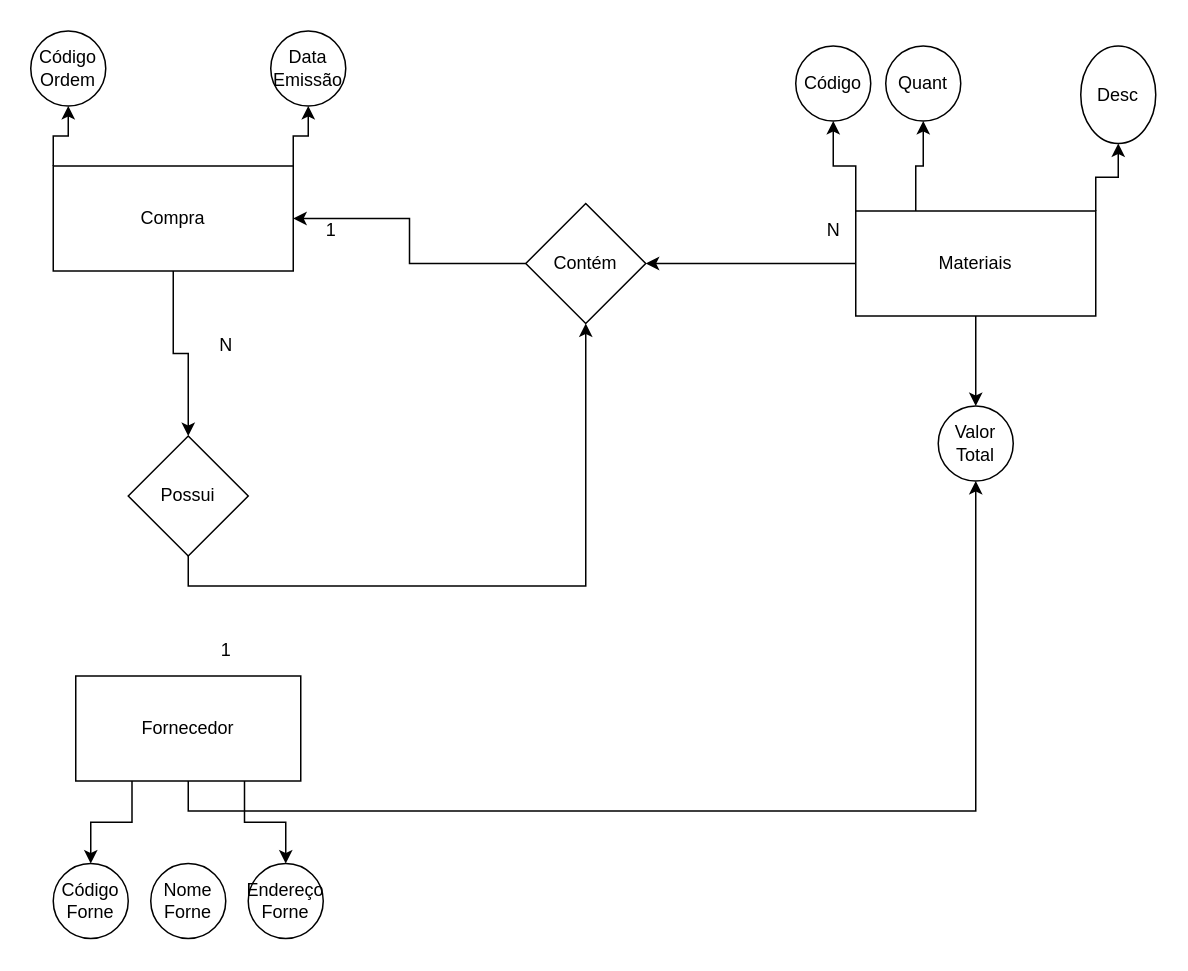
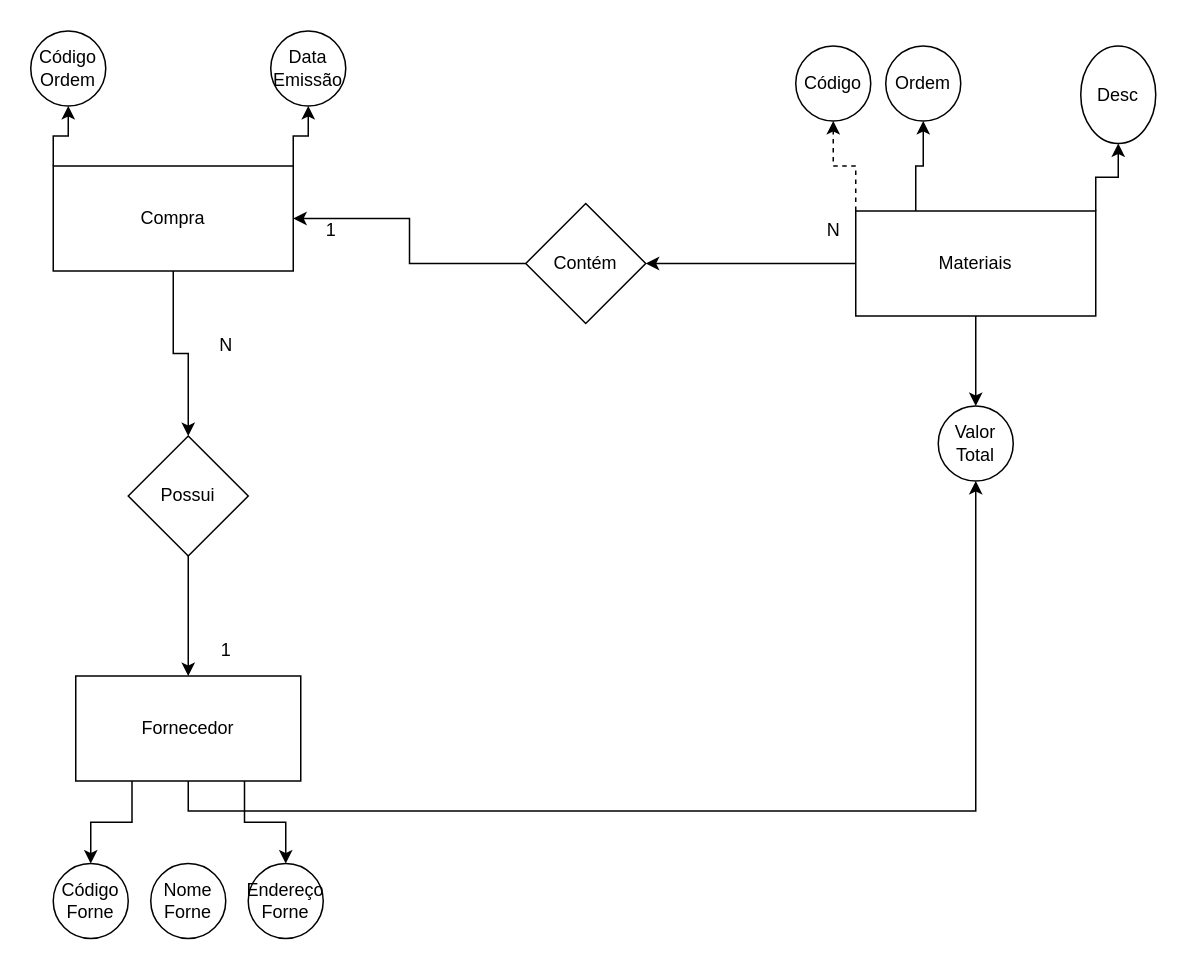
node "Quant": label "Quant" -> "Ordem"
edge "Materiais" -> "Código": style solid -> dashed
edge "Possui" -> "Contém": now "Possui" -> "Fornecedor"
